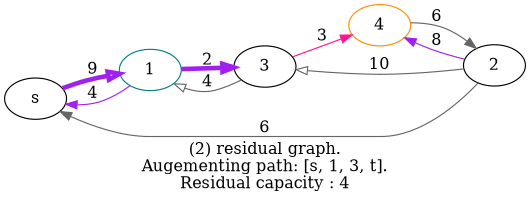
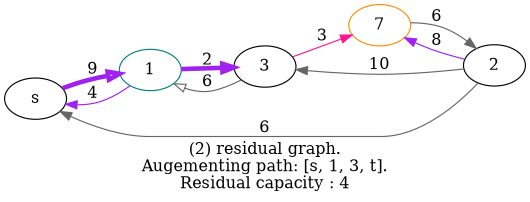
node "4": label "4" -> "7"
edge "2" -> "3": arrowhead onormal -> normal
edge "3" -> "1": label "4" -> "6"
